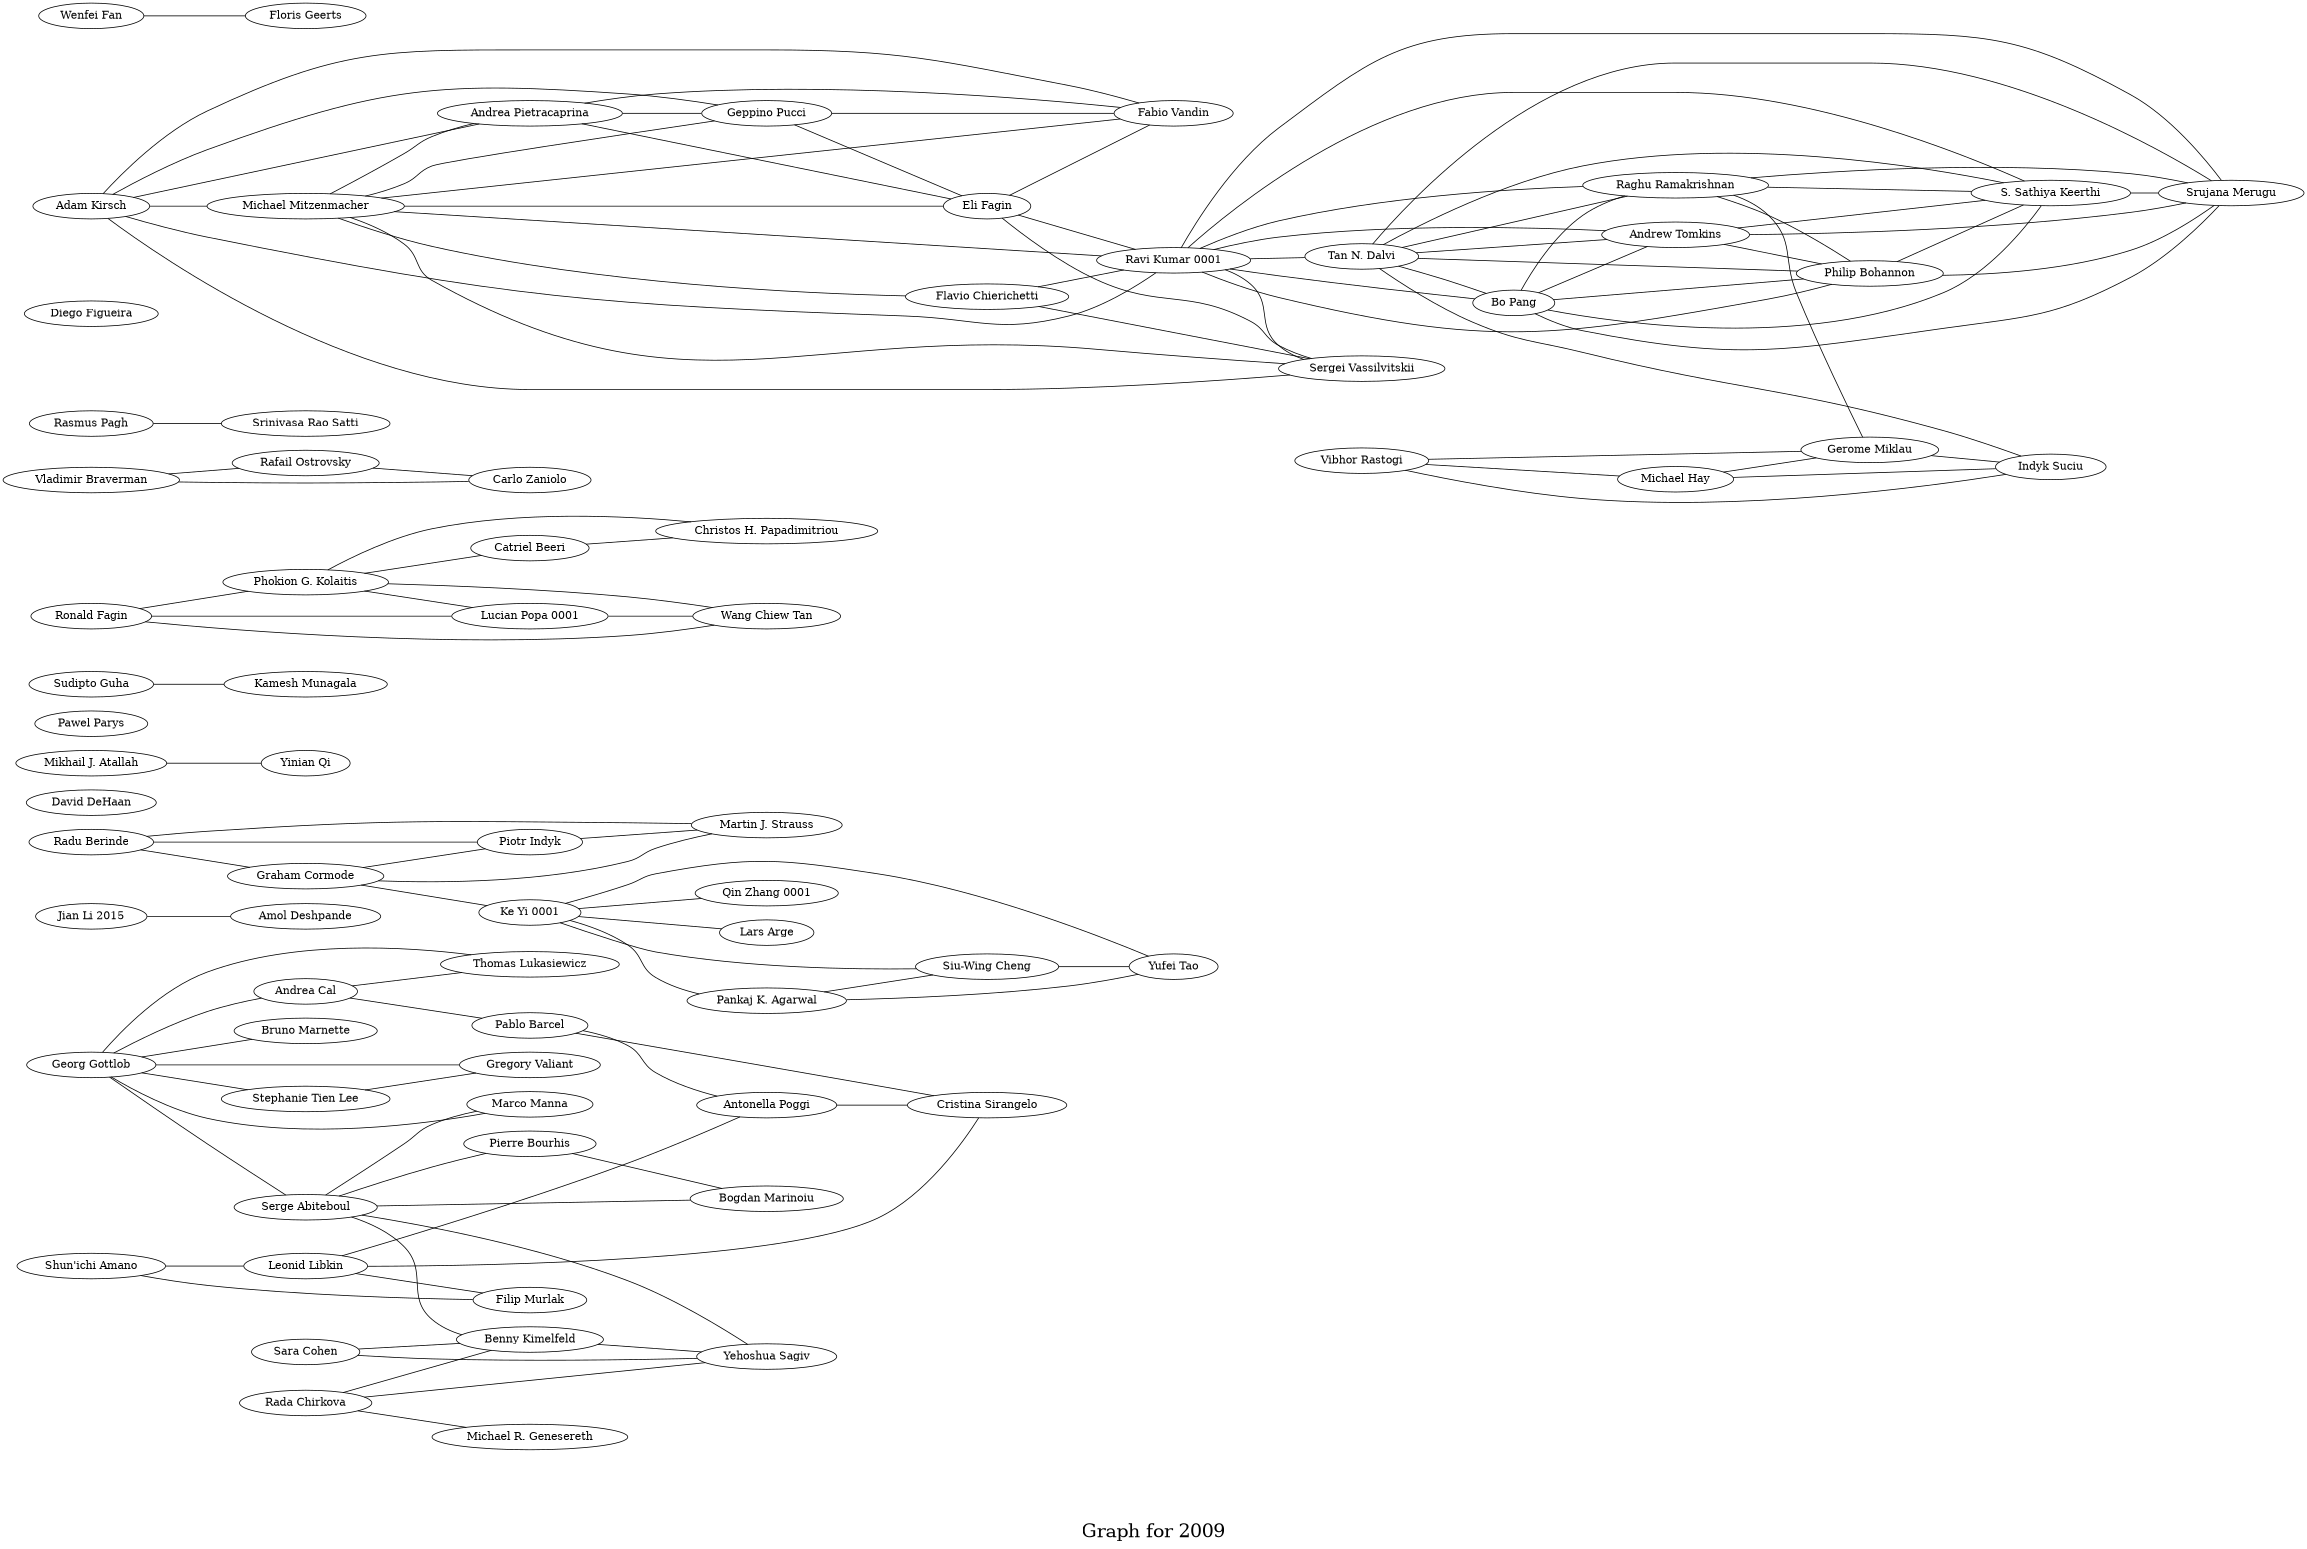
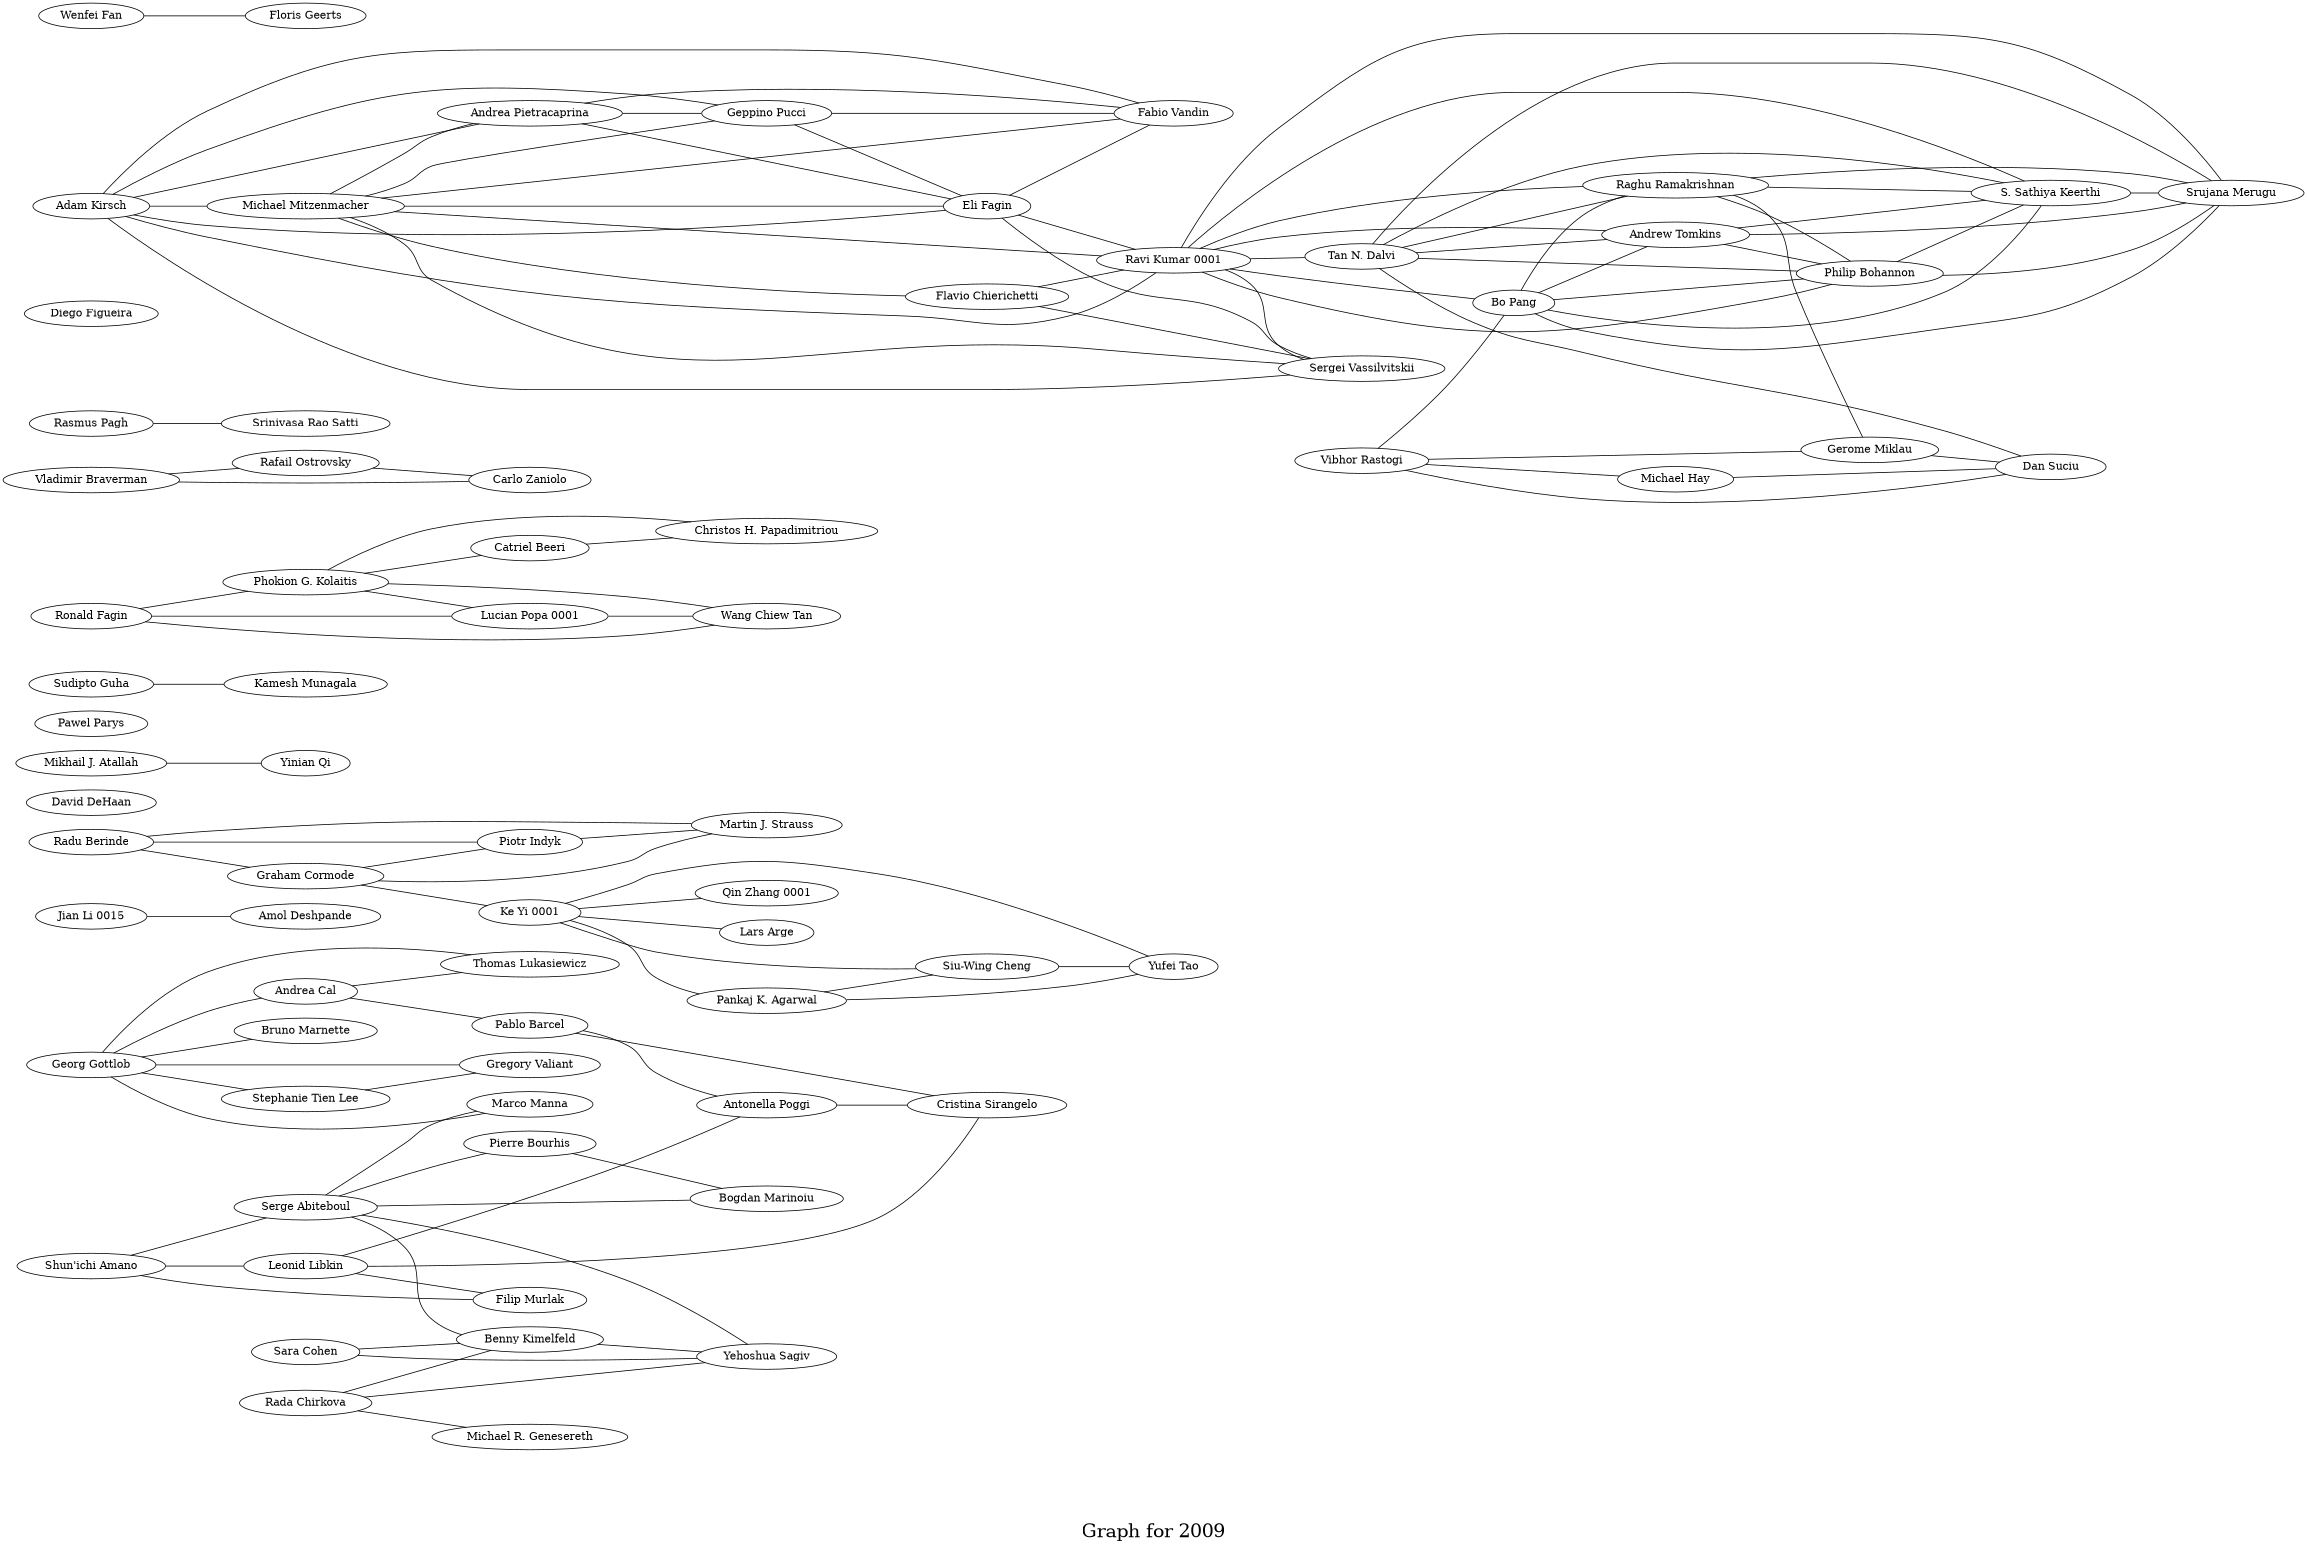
edge "Adam Kirsch" -- "Eli Fagin": added
edge "Tan N. Dalvi" -- "Bo Pang": now "Vibhor Rastogi" -- "Bo Pang"
edge "Gerome Miklau" -- "Michael Hay": removed
node "Indyk Suciu": label "Indyk Suciu" -> "Dan Suciu"
node "Jian Li 2015": label "Jian Li 2015" -> "Jian Li 0015"
edge "Georg Gottlob" -- "Serge Abiteboul": now "Shun'ichi Amano" -- "Serge Abiteboul"
